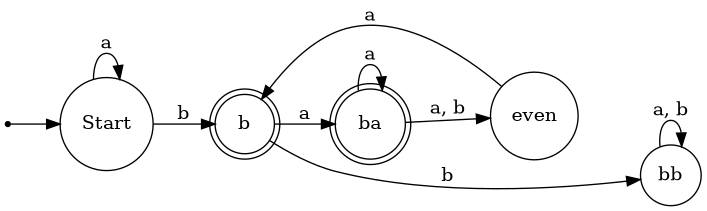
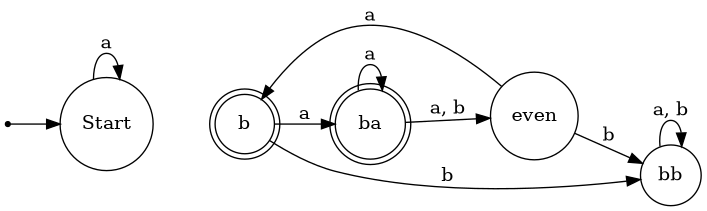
edge "Start" -> "b": removed, label "b"
edge "even" -> "bb": added, label "b"
